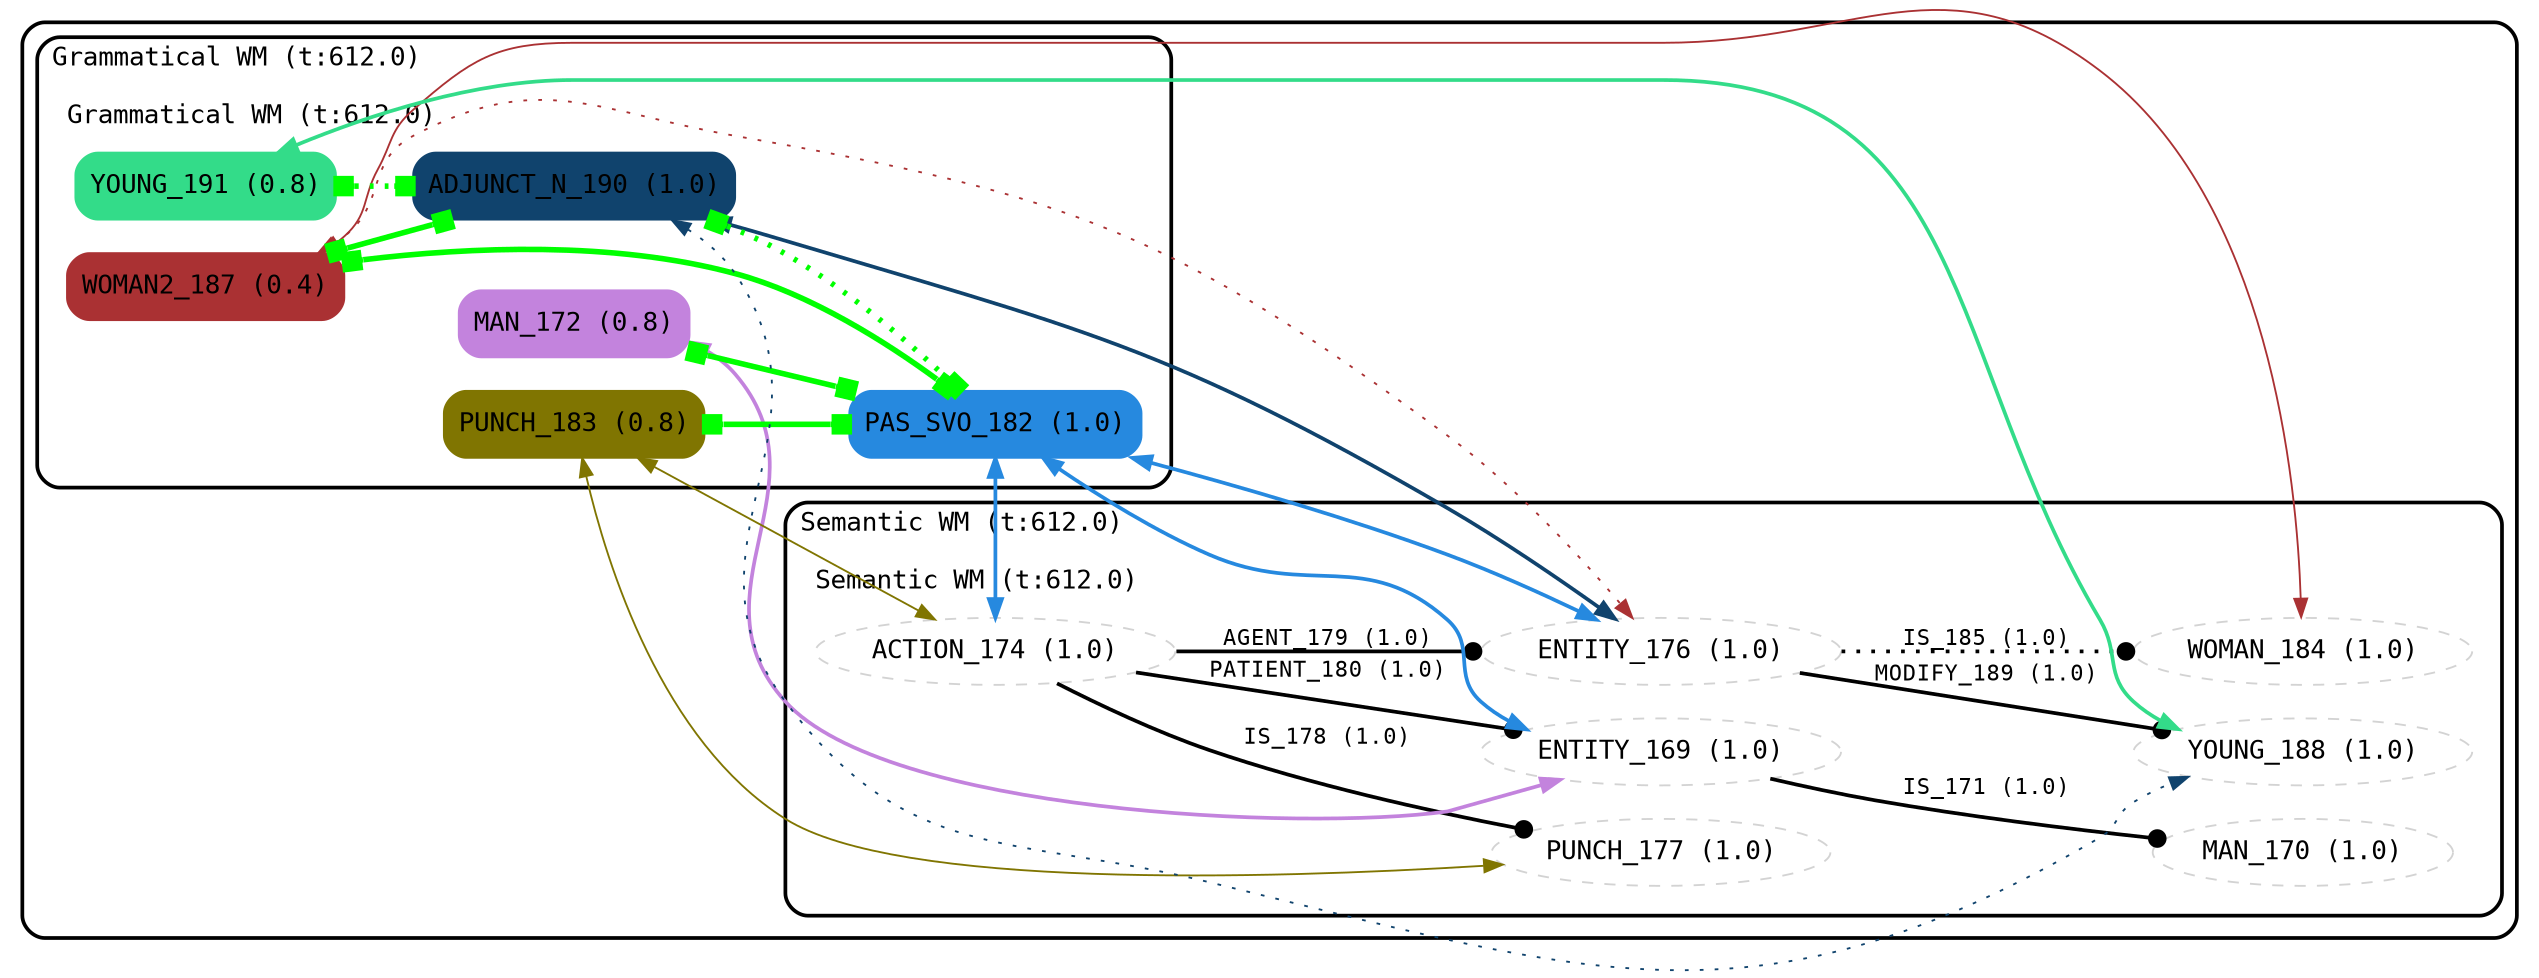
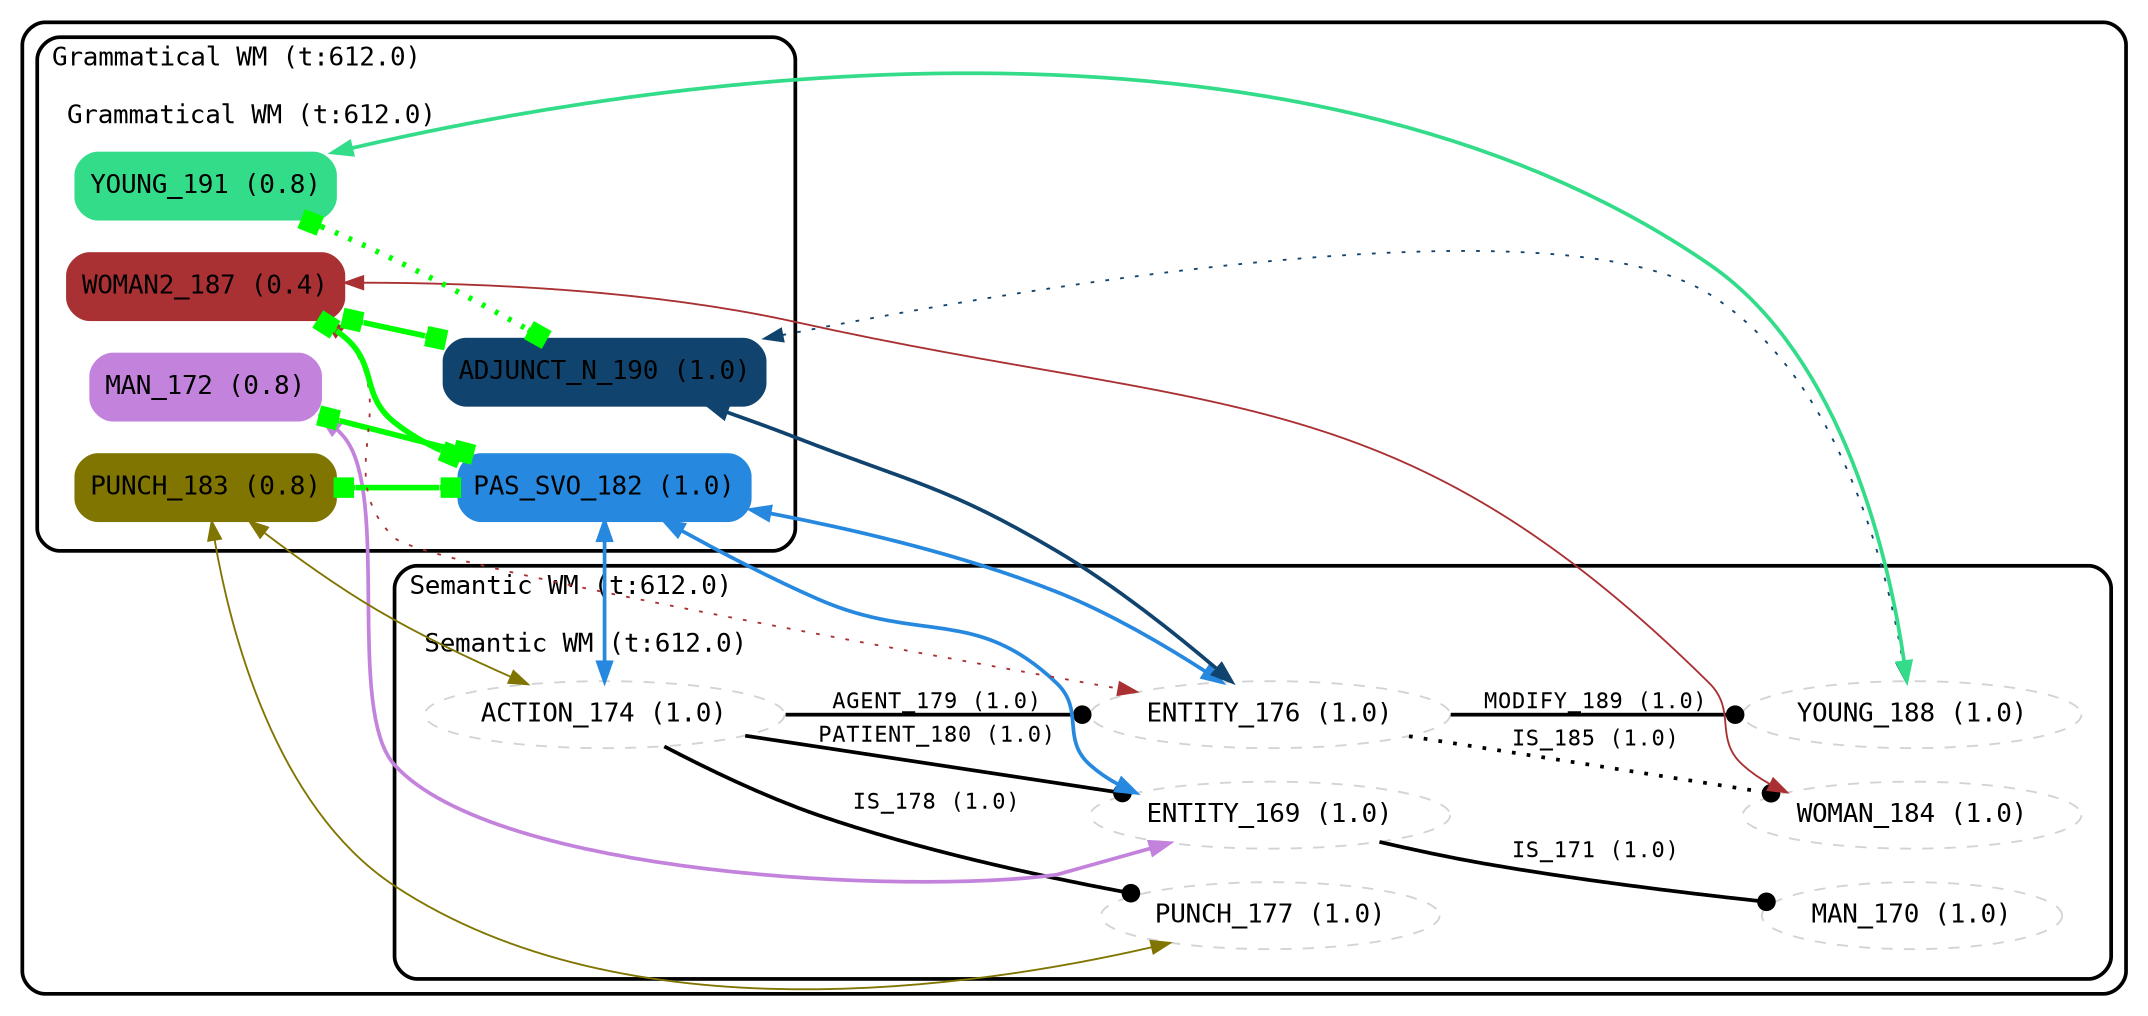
edge "ADJUNCT_N_190 (1.0)" -- "PAS_SVO_182 (1.0)": removed
